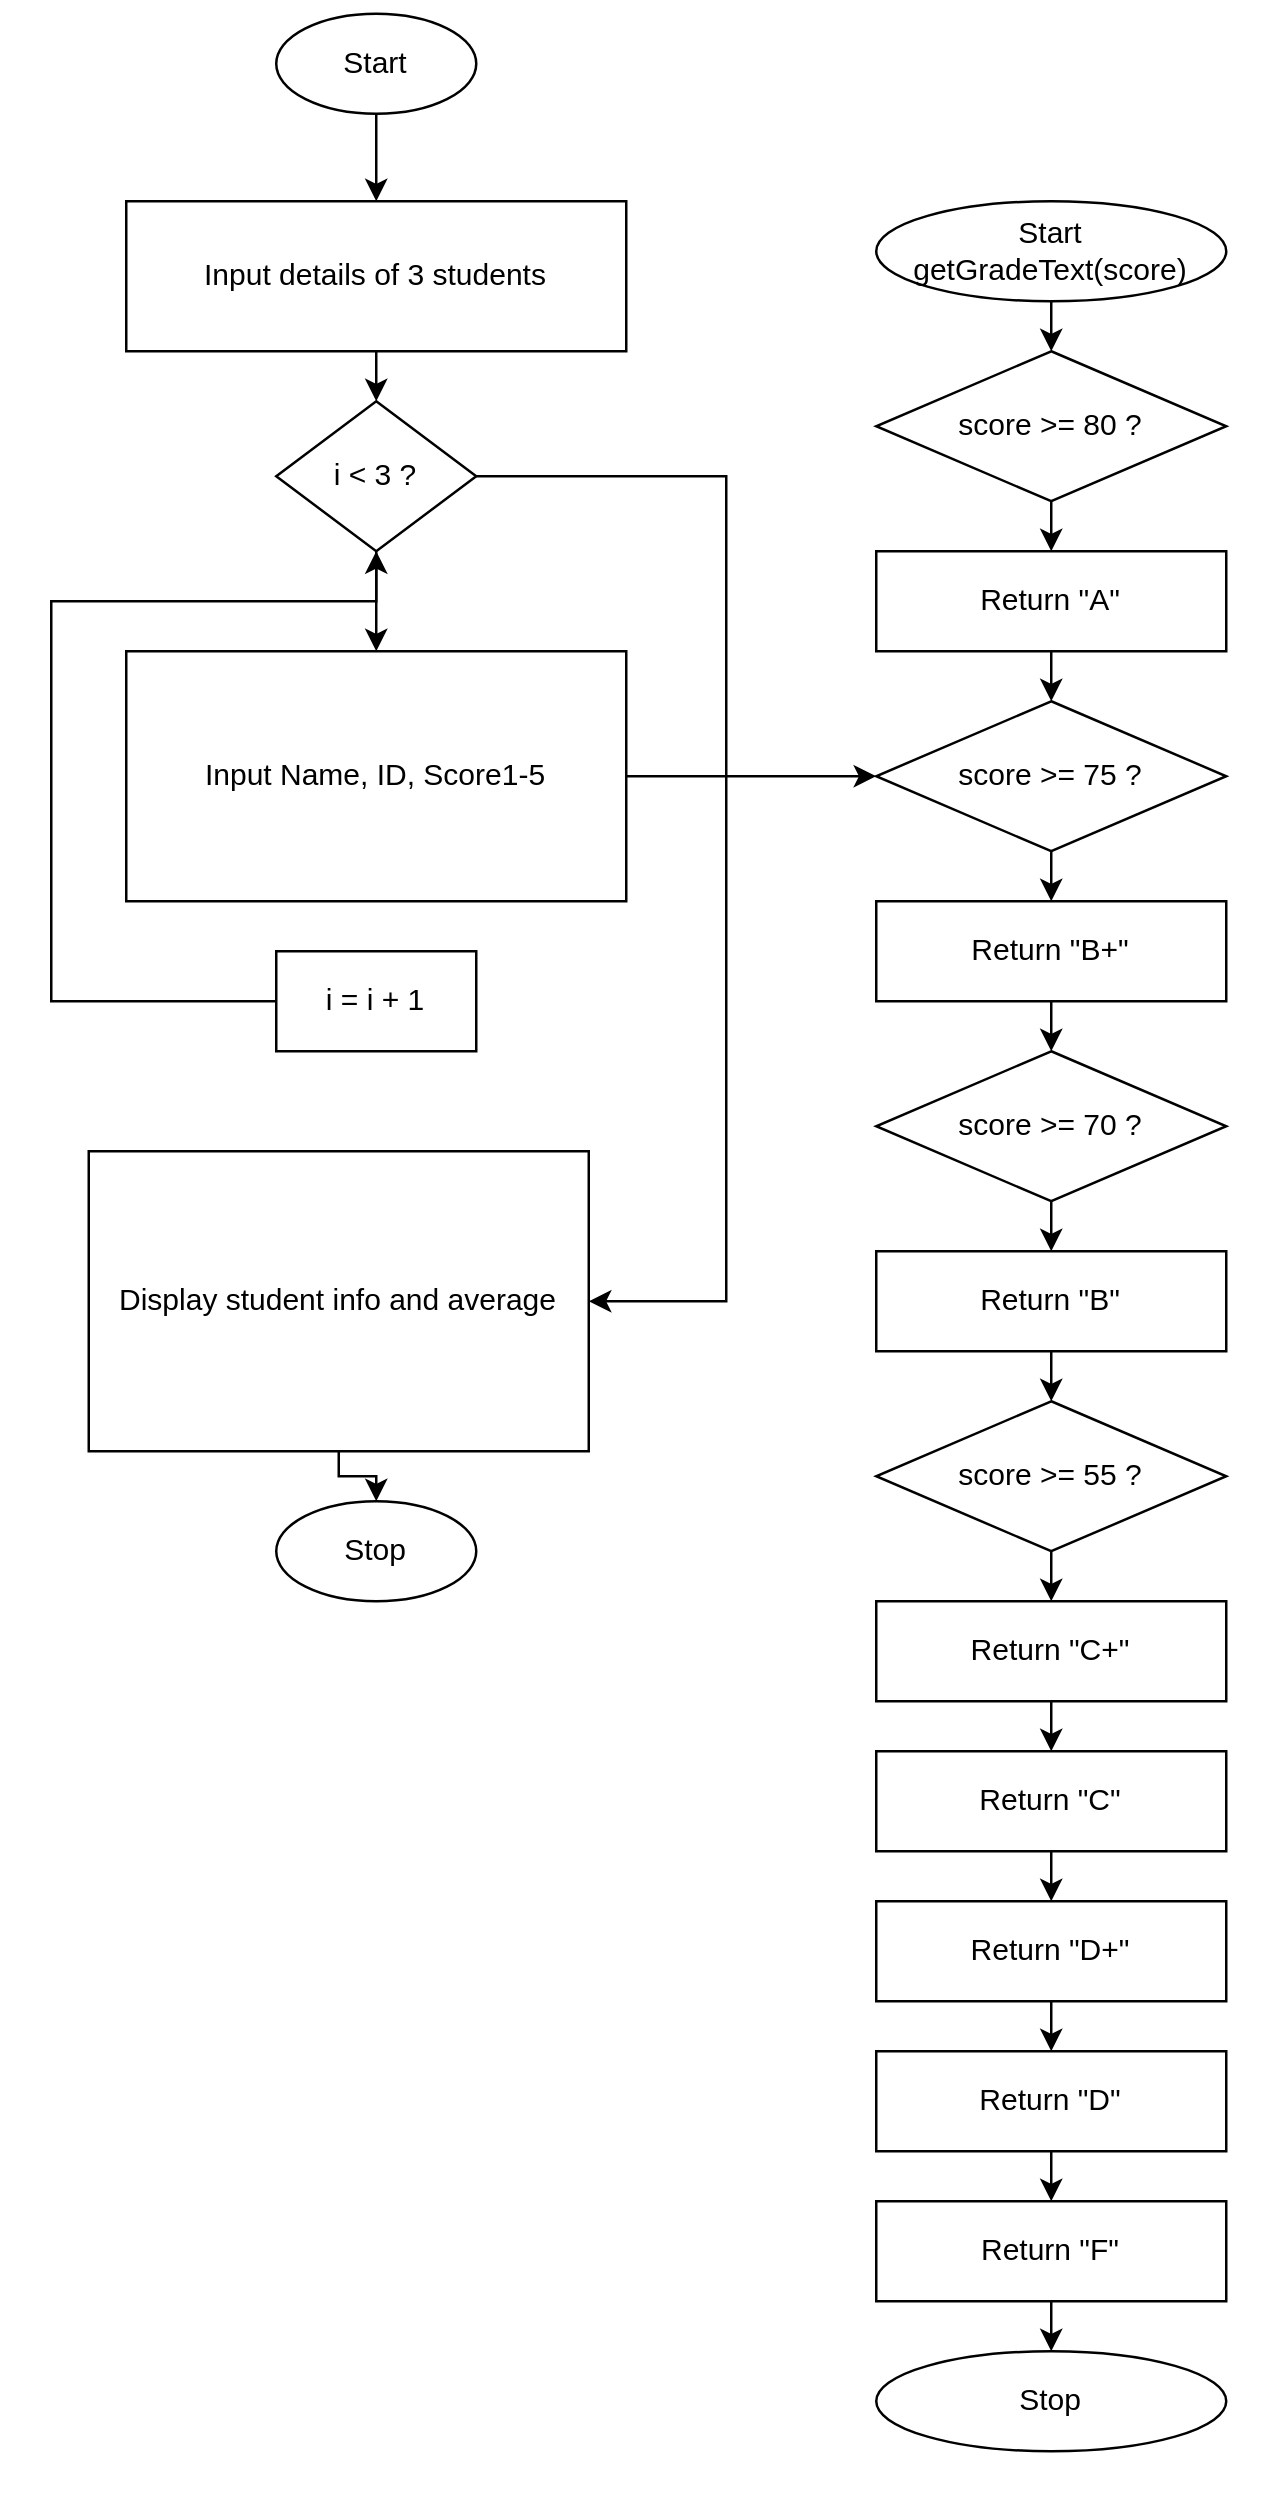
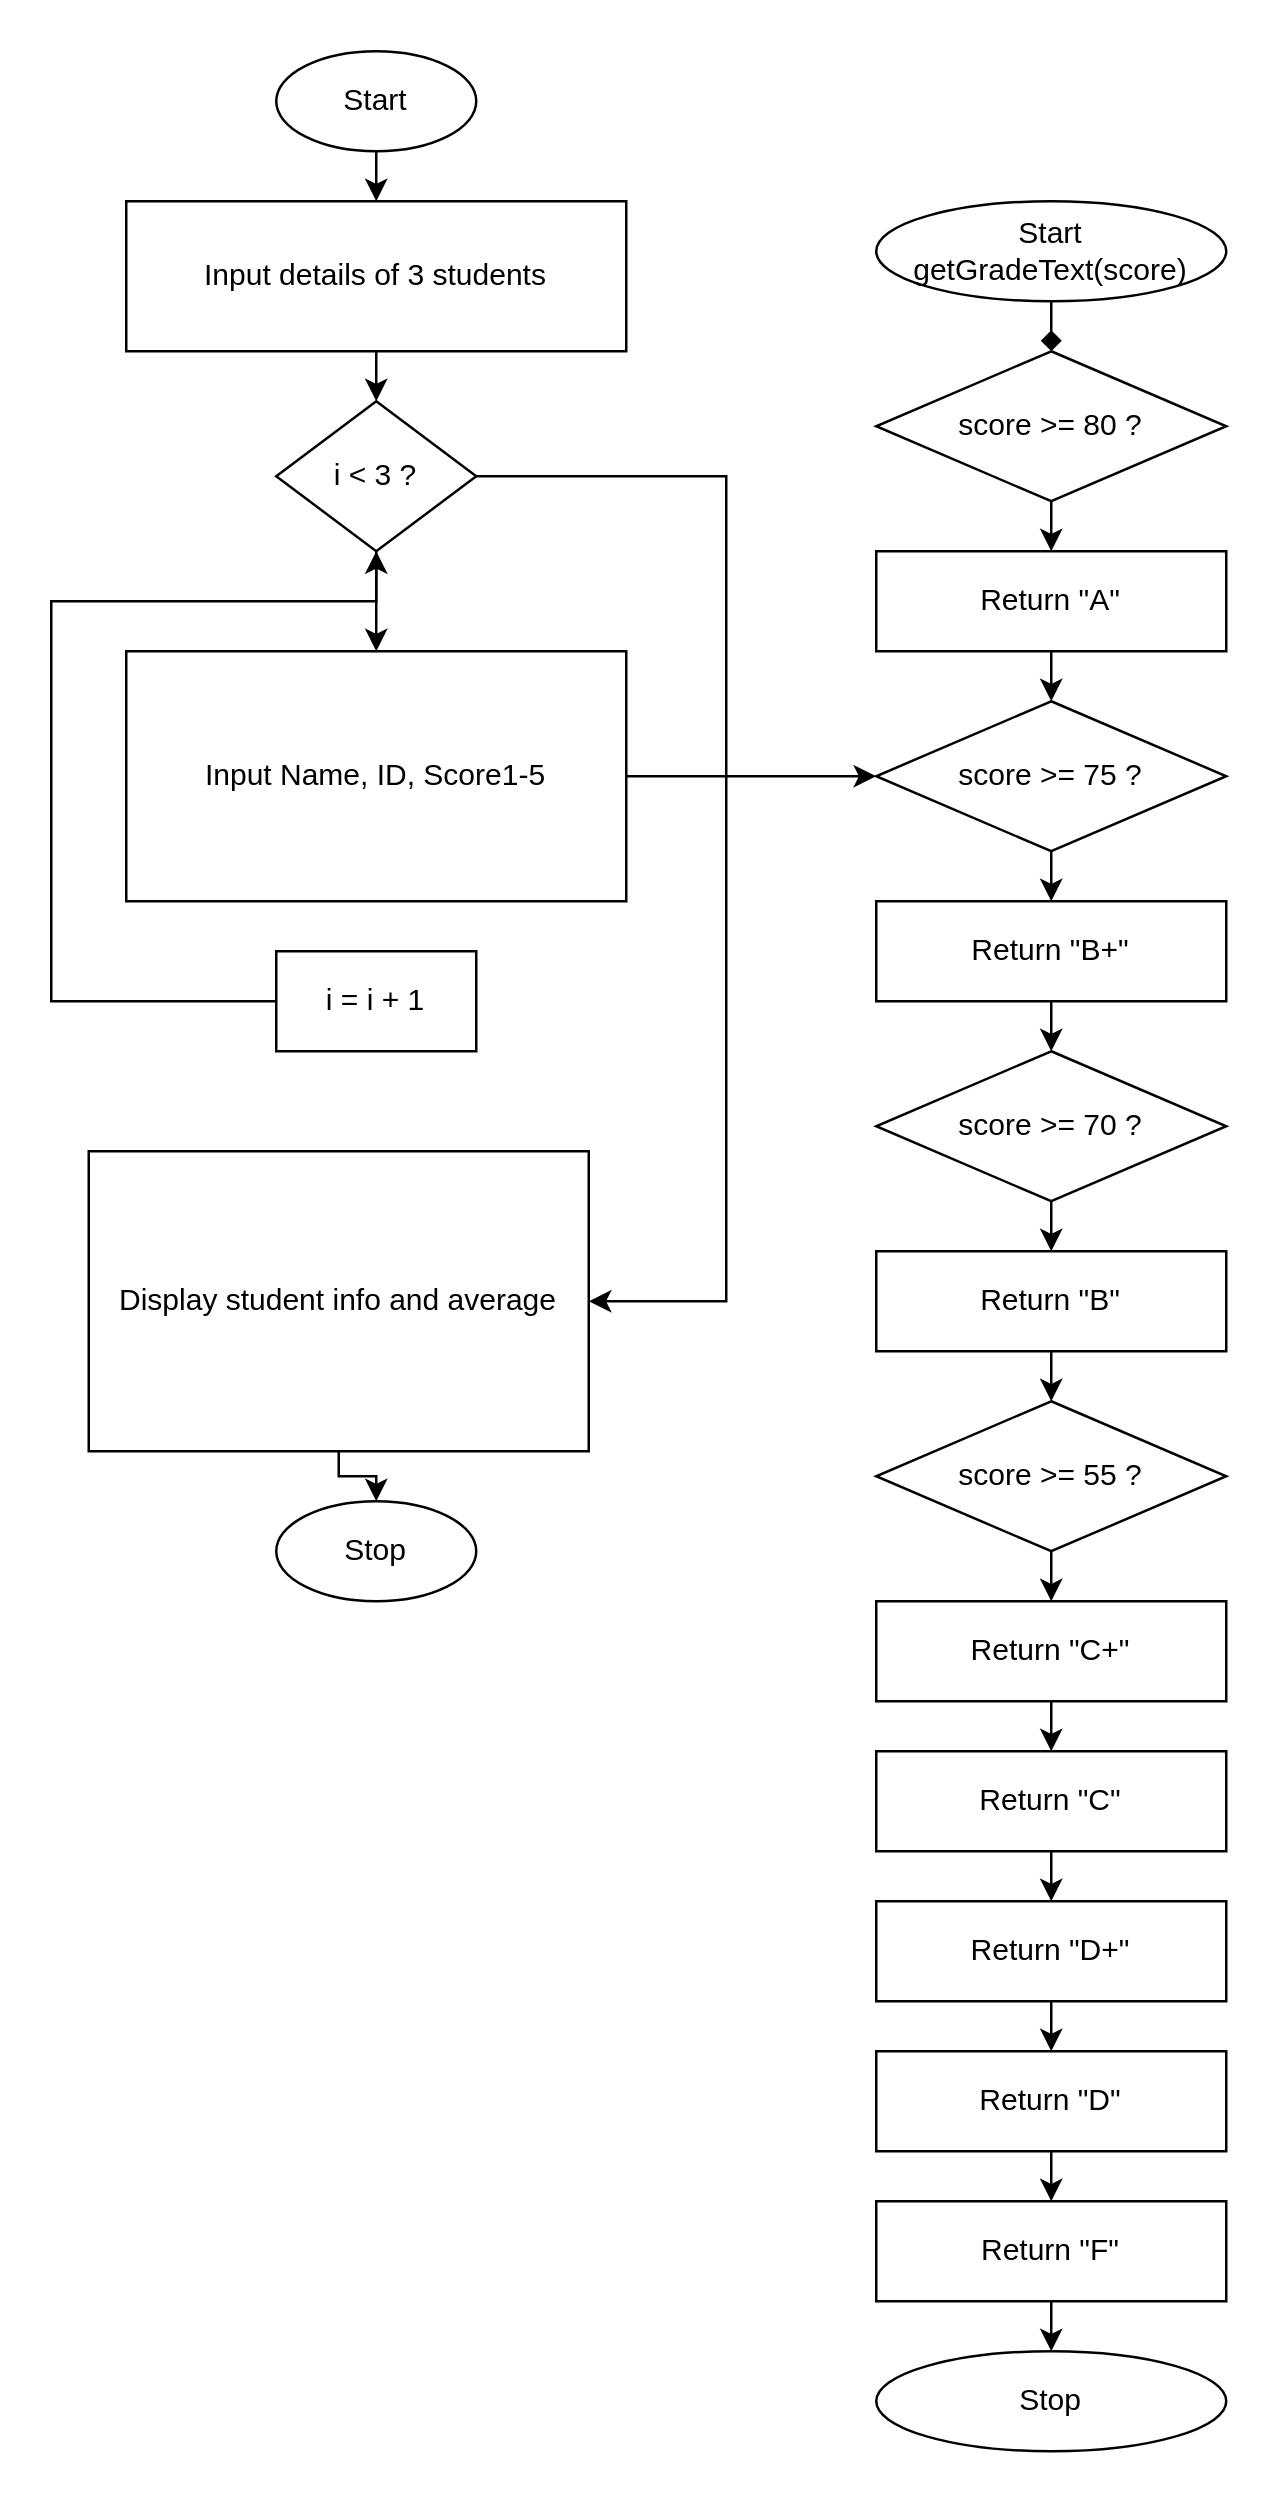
node "Start": moved (376, 64) -> (376, 101)
edge "Start getGradeText(score)" -> "score >= 80 ?": arrowhead classic -> diamond
